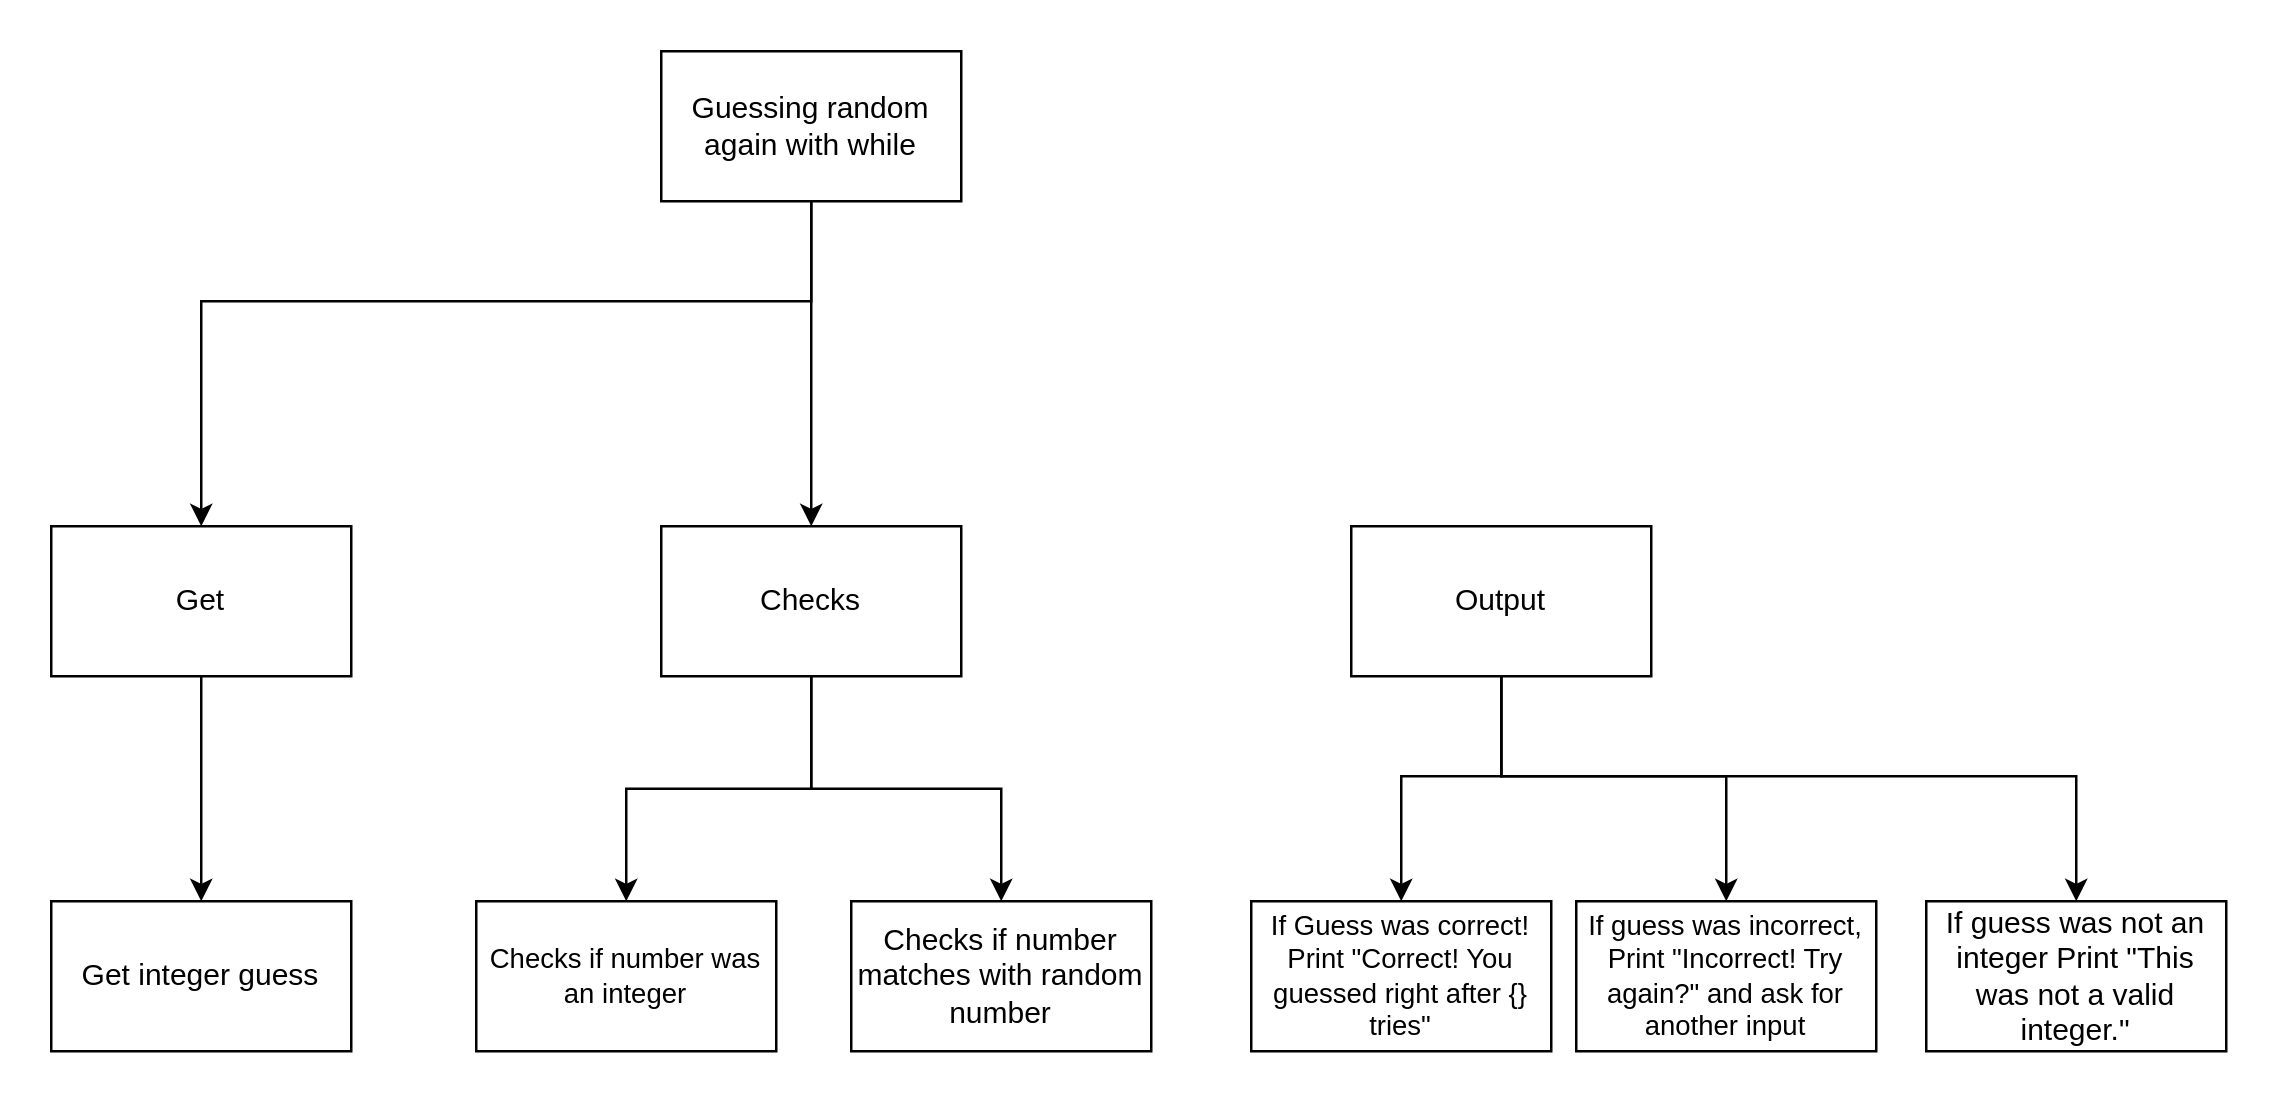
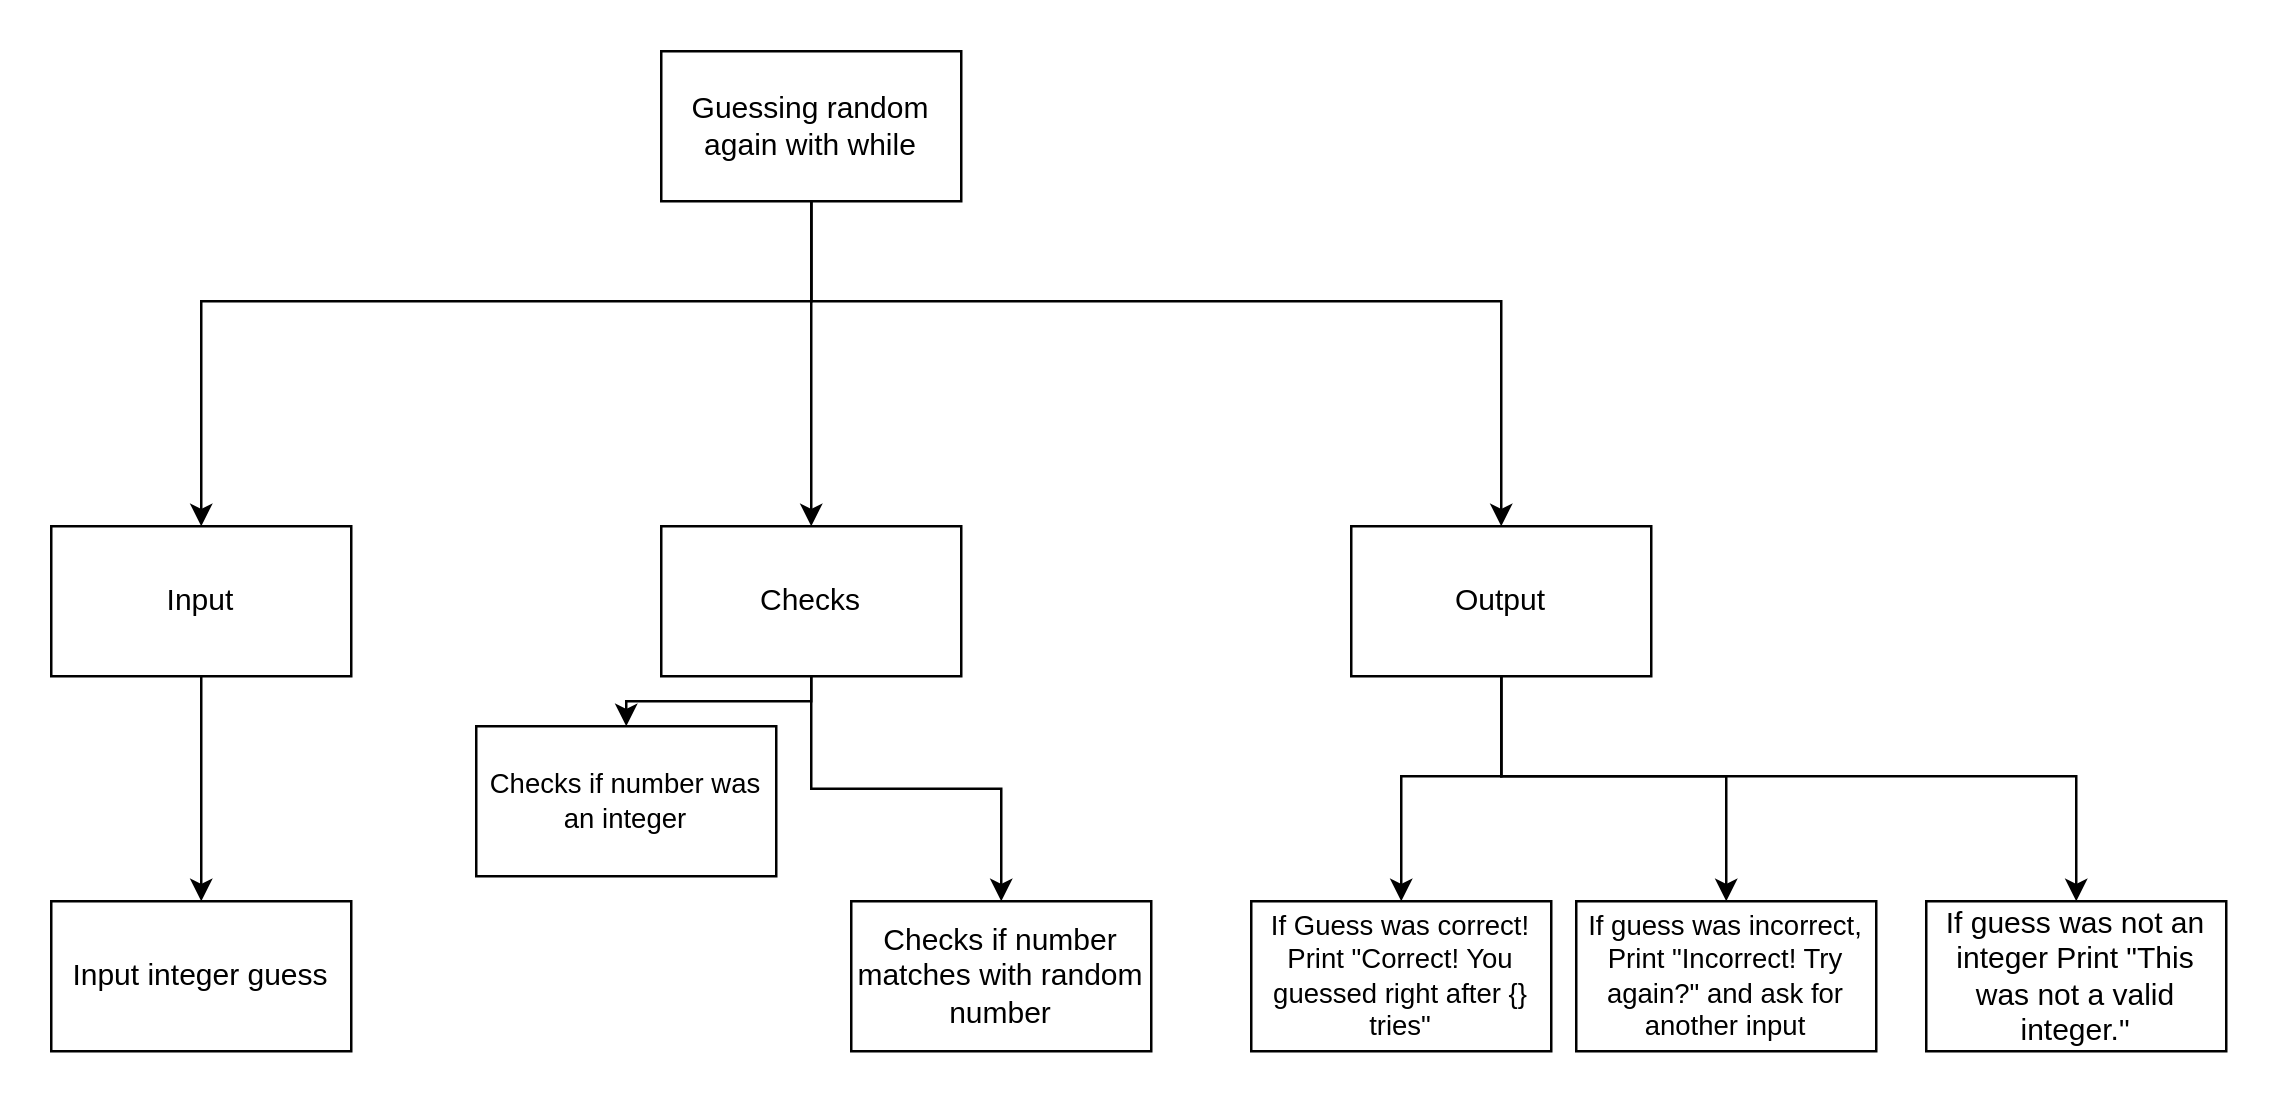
edge "Guessing random again with while" -> "Output": added
node "Get": label "Get" -> "Input"
node "Get integer guess": label "Get integer guess" -> "Input integer guess"
node "Checks if number was an integer": moved (626, 976) -> (626, 801)
